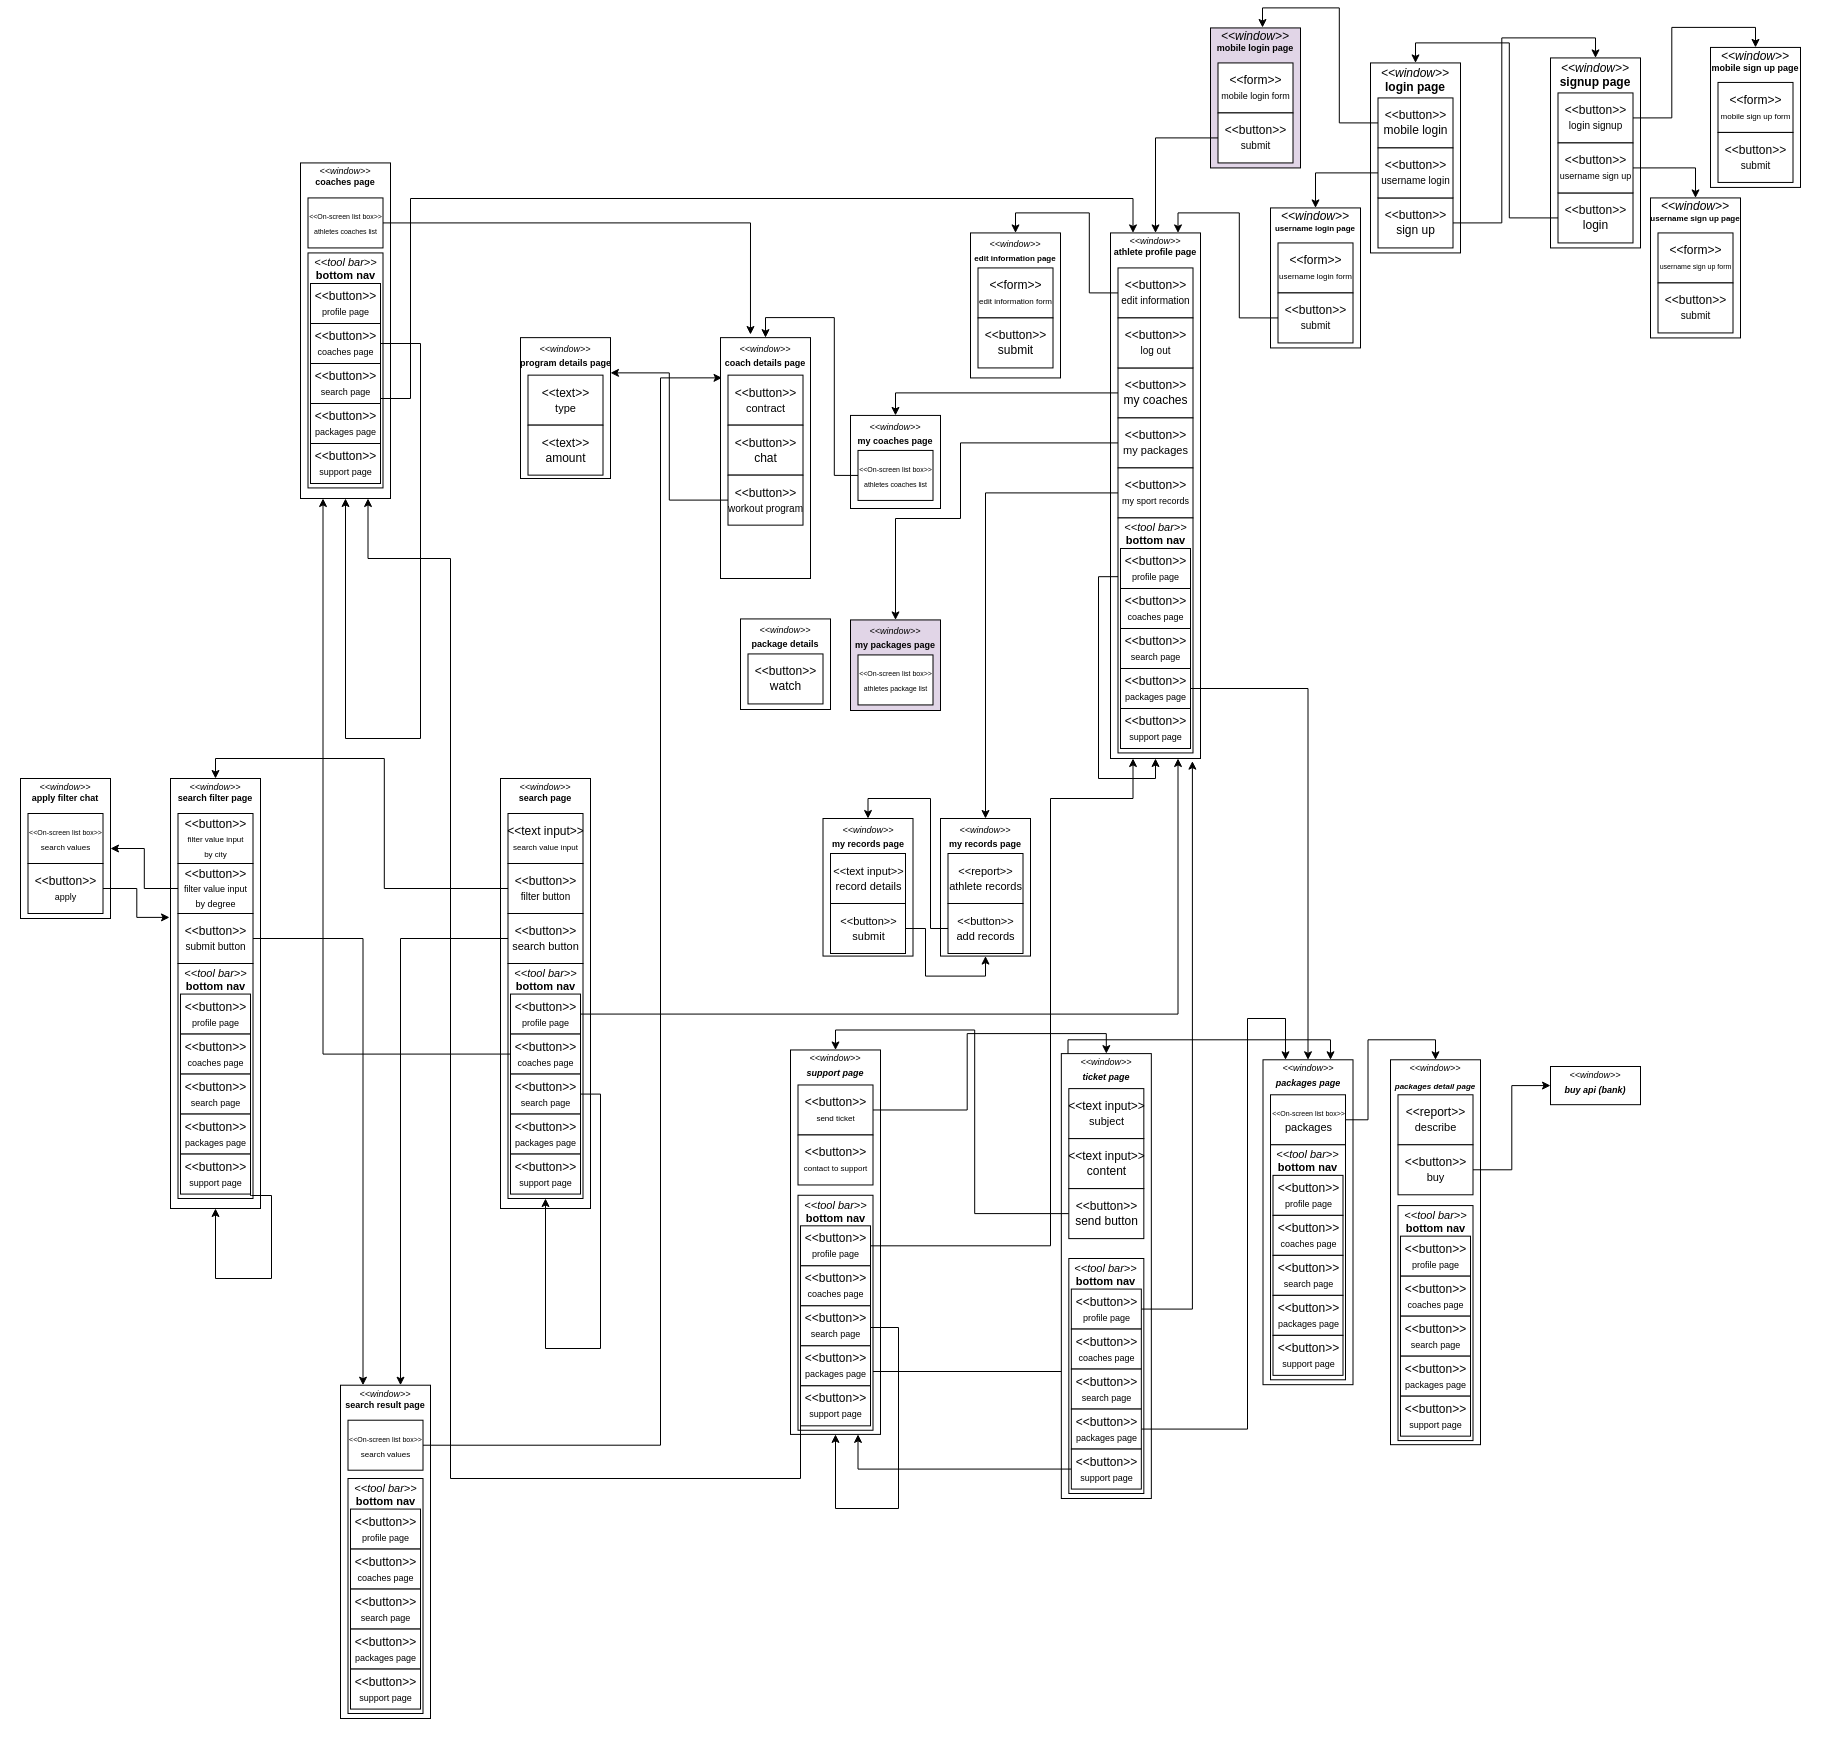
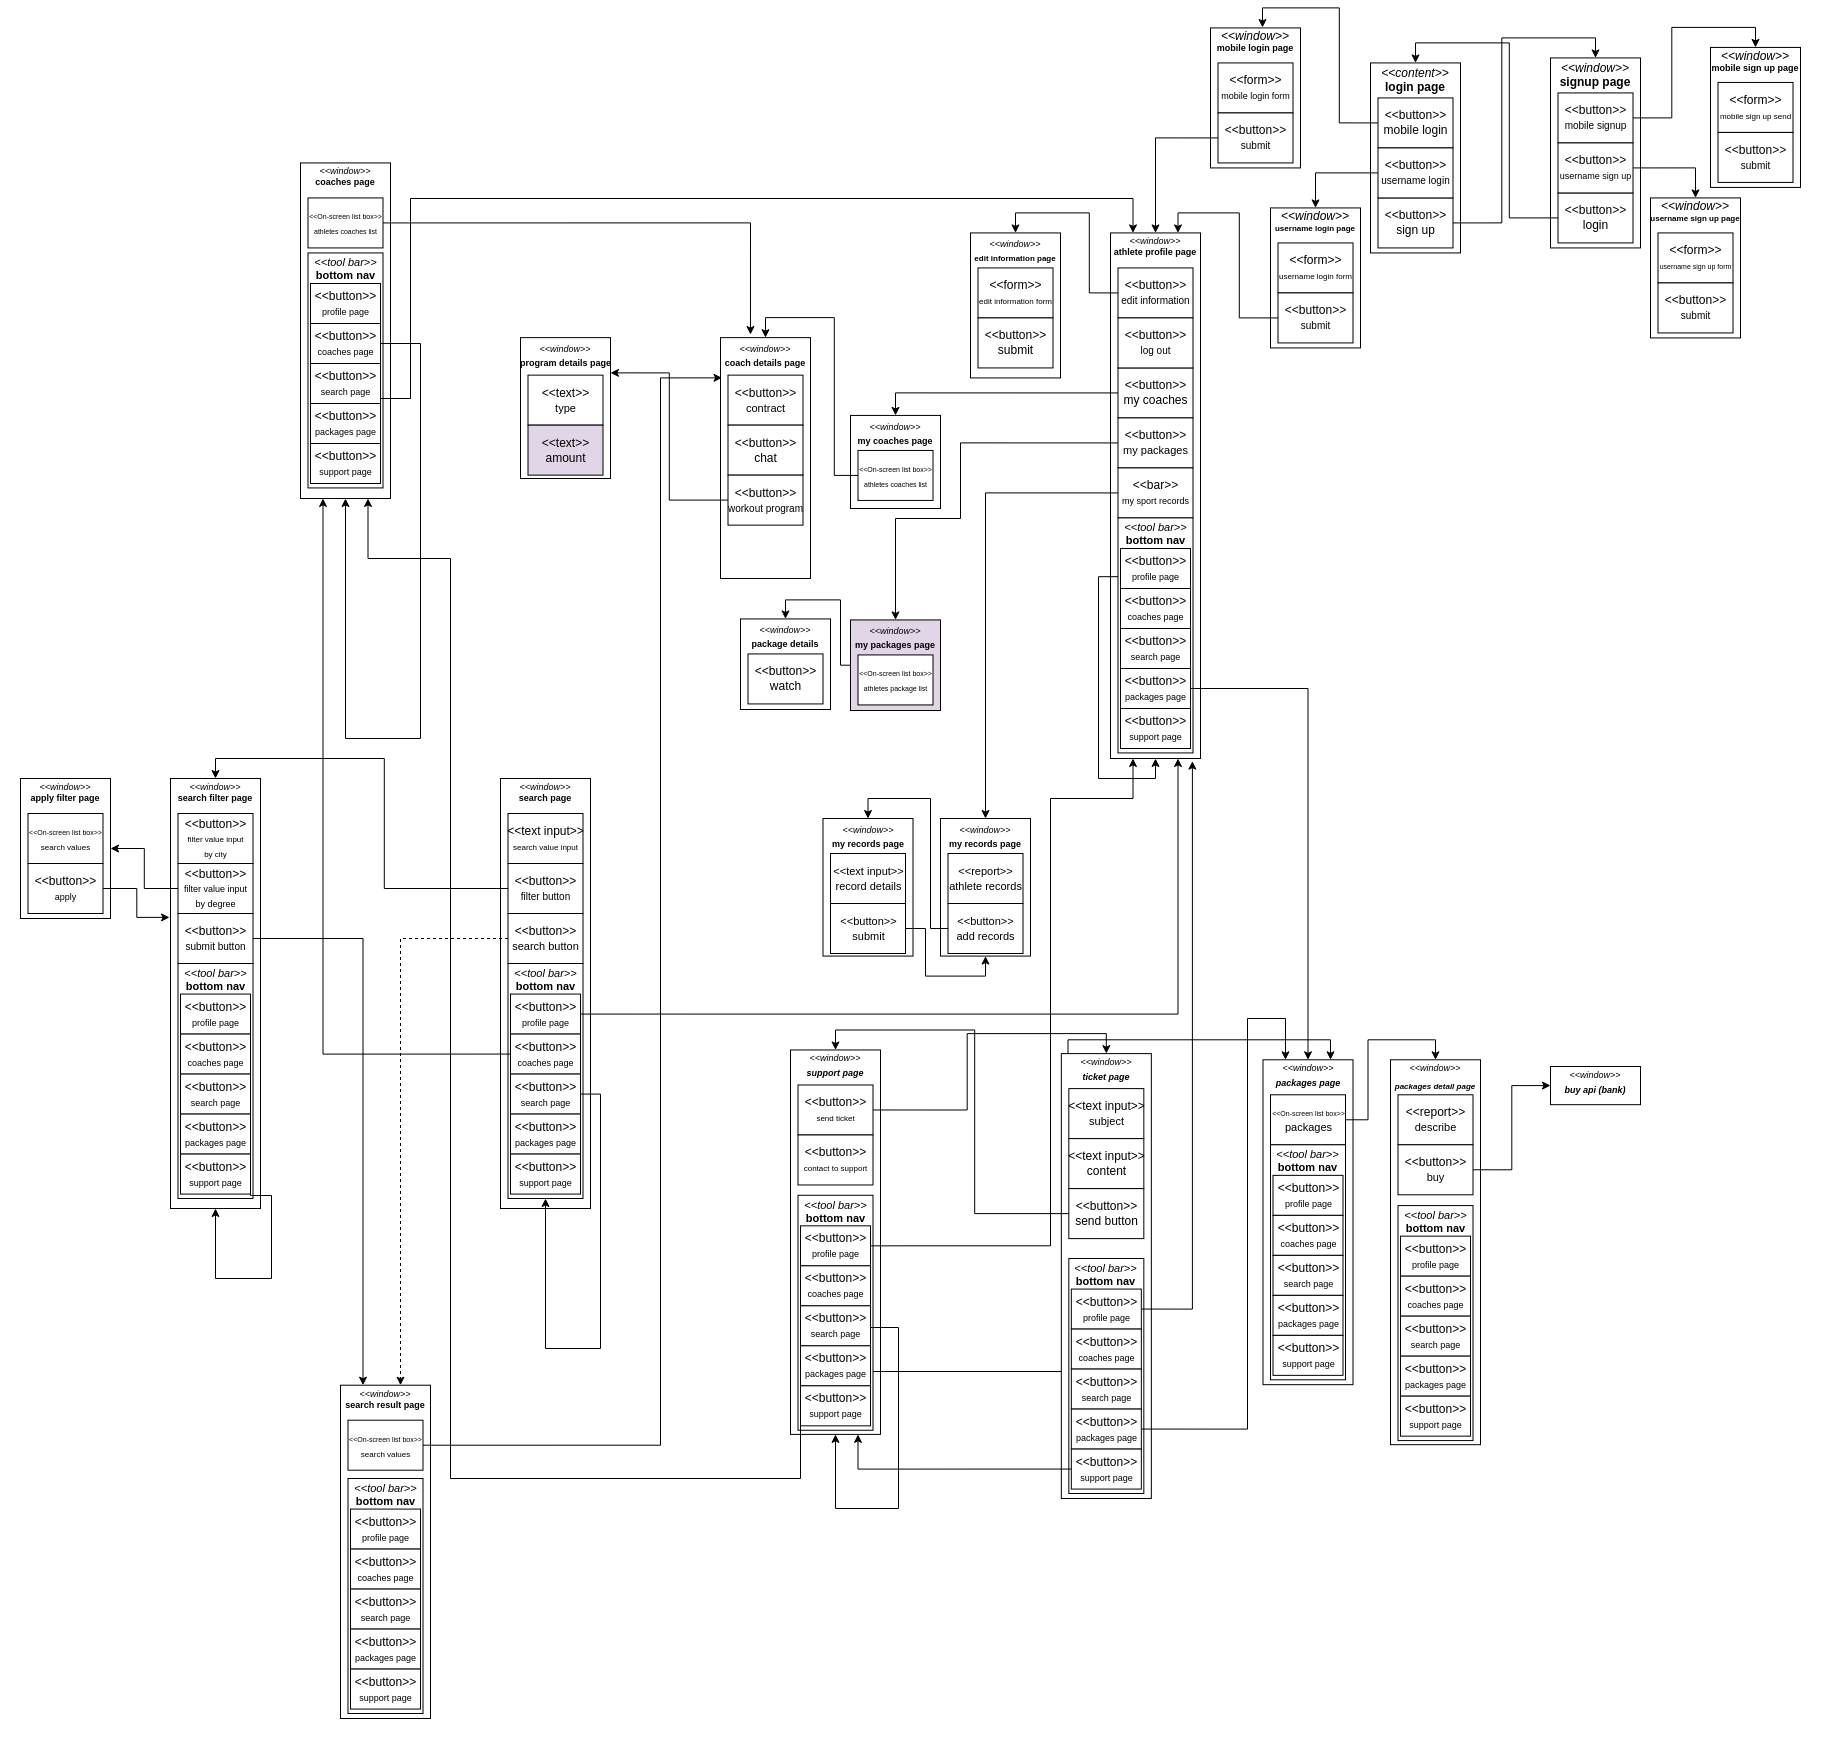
node "<<window>> mobile login page": fillcolor #e1d5e7 -> #ffffff
node "<<window>> login page": label "<<window>> login page" -> "<<content>> login page"
node "<<form>> mobile sign up form": label "<<form>> mobile sign up form" -> "<<form>> mobile sign up send"
node "<<button>> login signup": label "<<button>> login signup" -> "<<button>> mobile signup"
node "<<text>> amount": fillcolor #ffffff -> #e1d5e7
node "<<button>> my sport records": label "<<button>> my sport records" -> "<<bar>> my sport records"
edge "<<window>> my packages page" -> "<<window>> package details": added
node "<<window>> apply filter chat": label "<<window>> apply filter chat" -> "<<window>> apply filter page"
edge "<<button>> search button" -> "<<window>> search result page": style solid -> dashed
